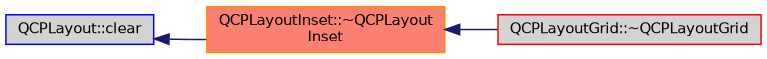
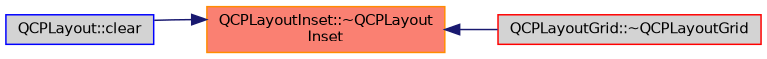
edge "QCPLayoutInset::~QCPLayout Inset" -> "QCPLayout::clear": reversed
